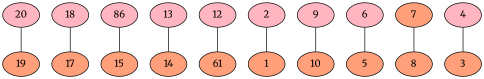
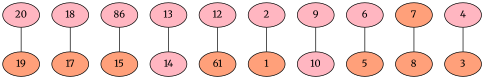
node "14": fillcolor lightsalmon -> lightpink
node "10": fillcolor lightsalmon -> lightpink
